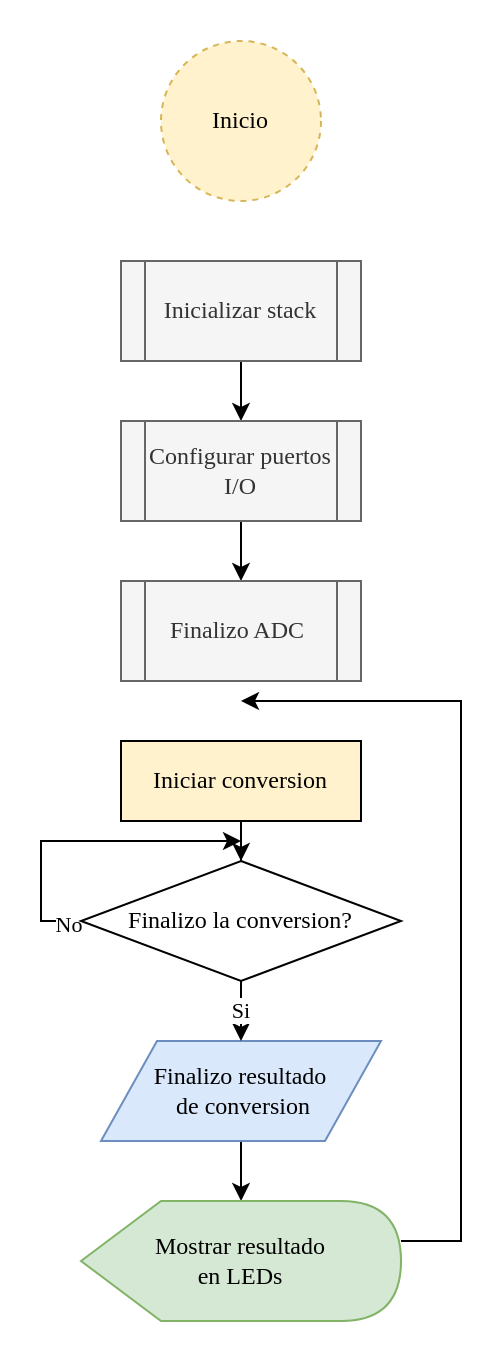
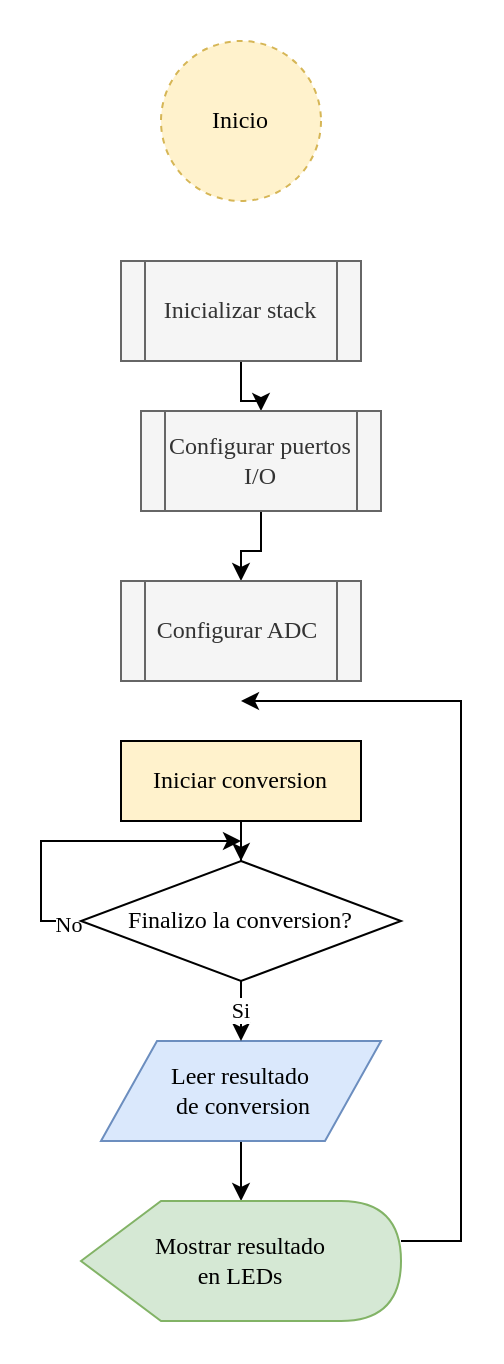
node "Configurar puertos I/O": moved (241, 471) -> (261, 461)
node "Finalizo ADC": label "Finalizo ADC" -> "Configurar ADC"
node "Finalizo resultado de conversion": label "Finalizo resultado de conversion" -> "Leer resultado de conversion"
